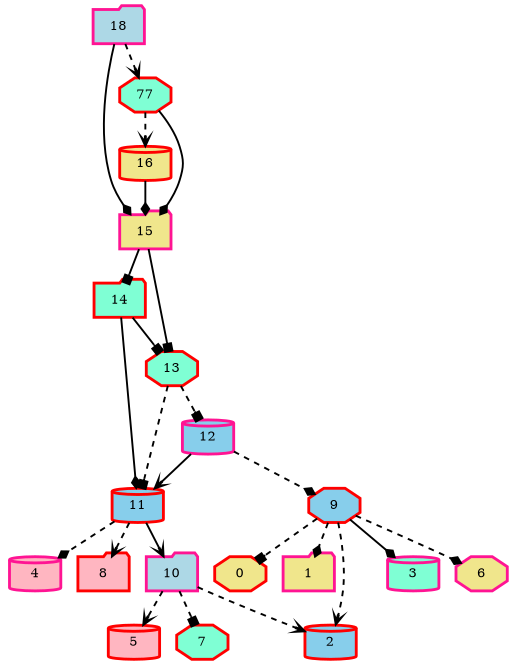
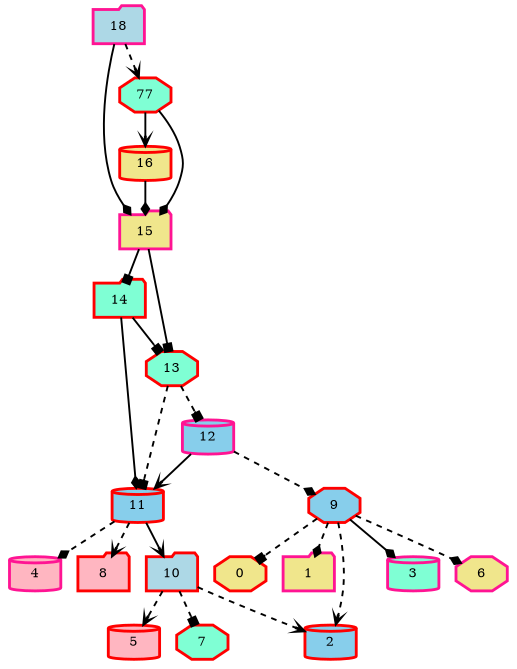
edge "77" -> "16": style dashed -> solid
node "10": color deeppink -> red
